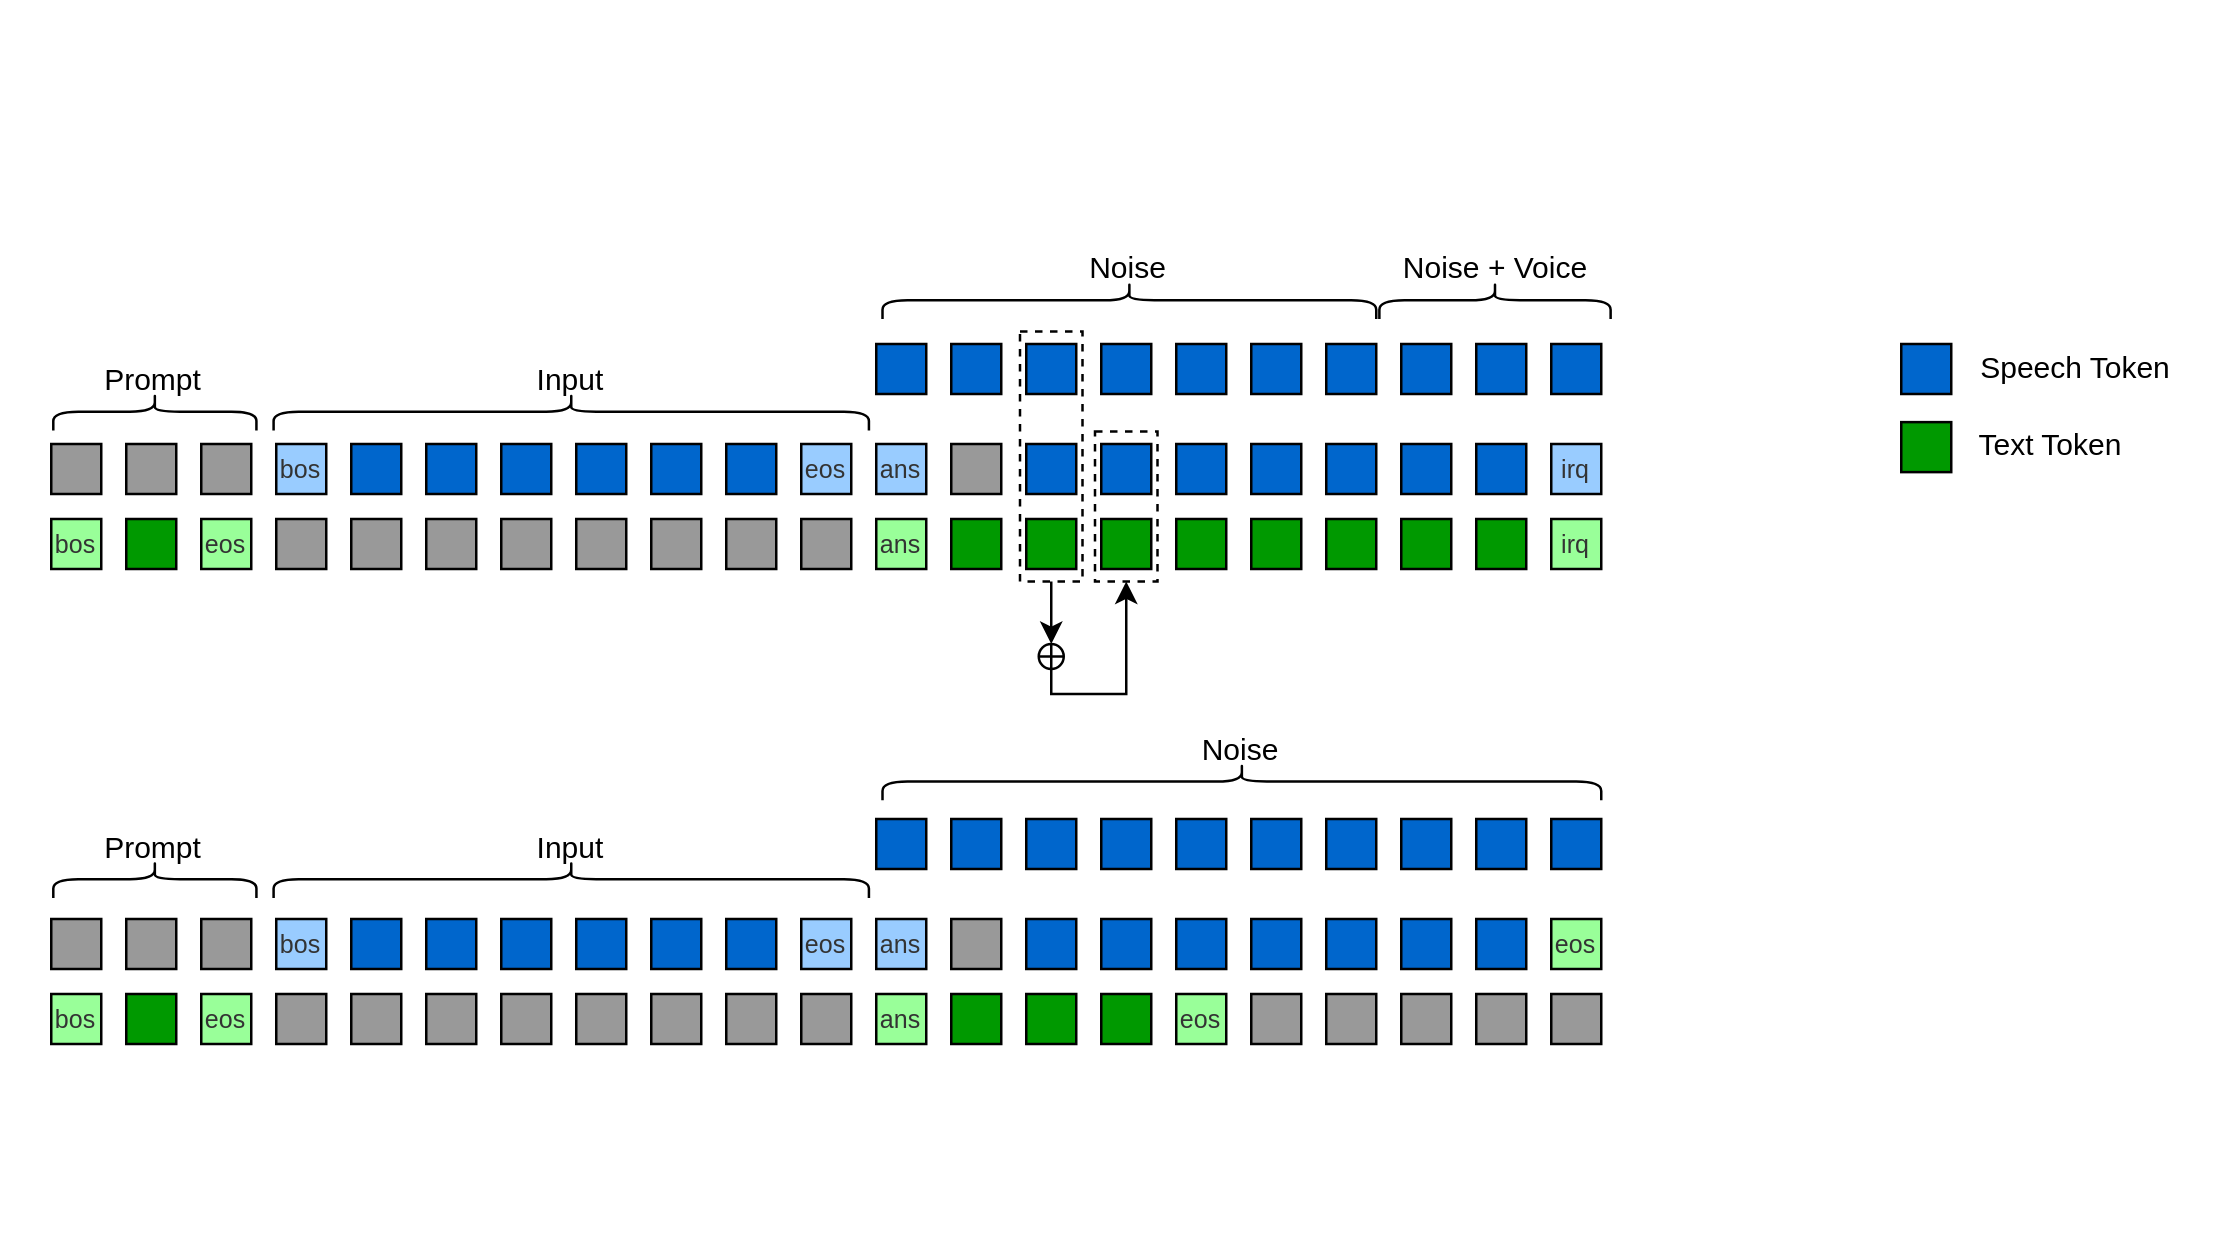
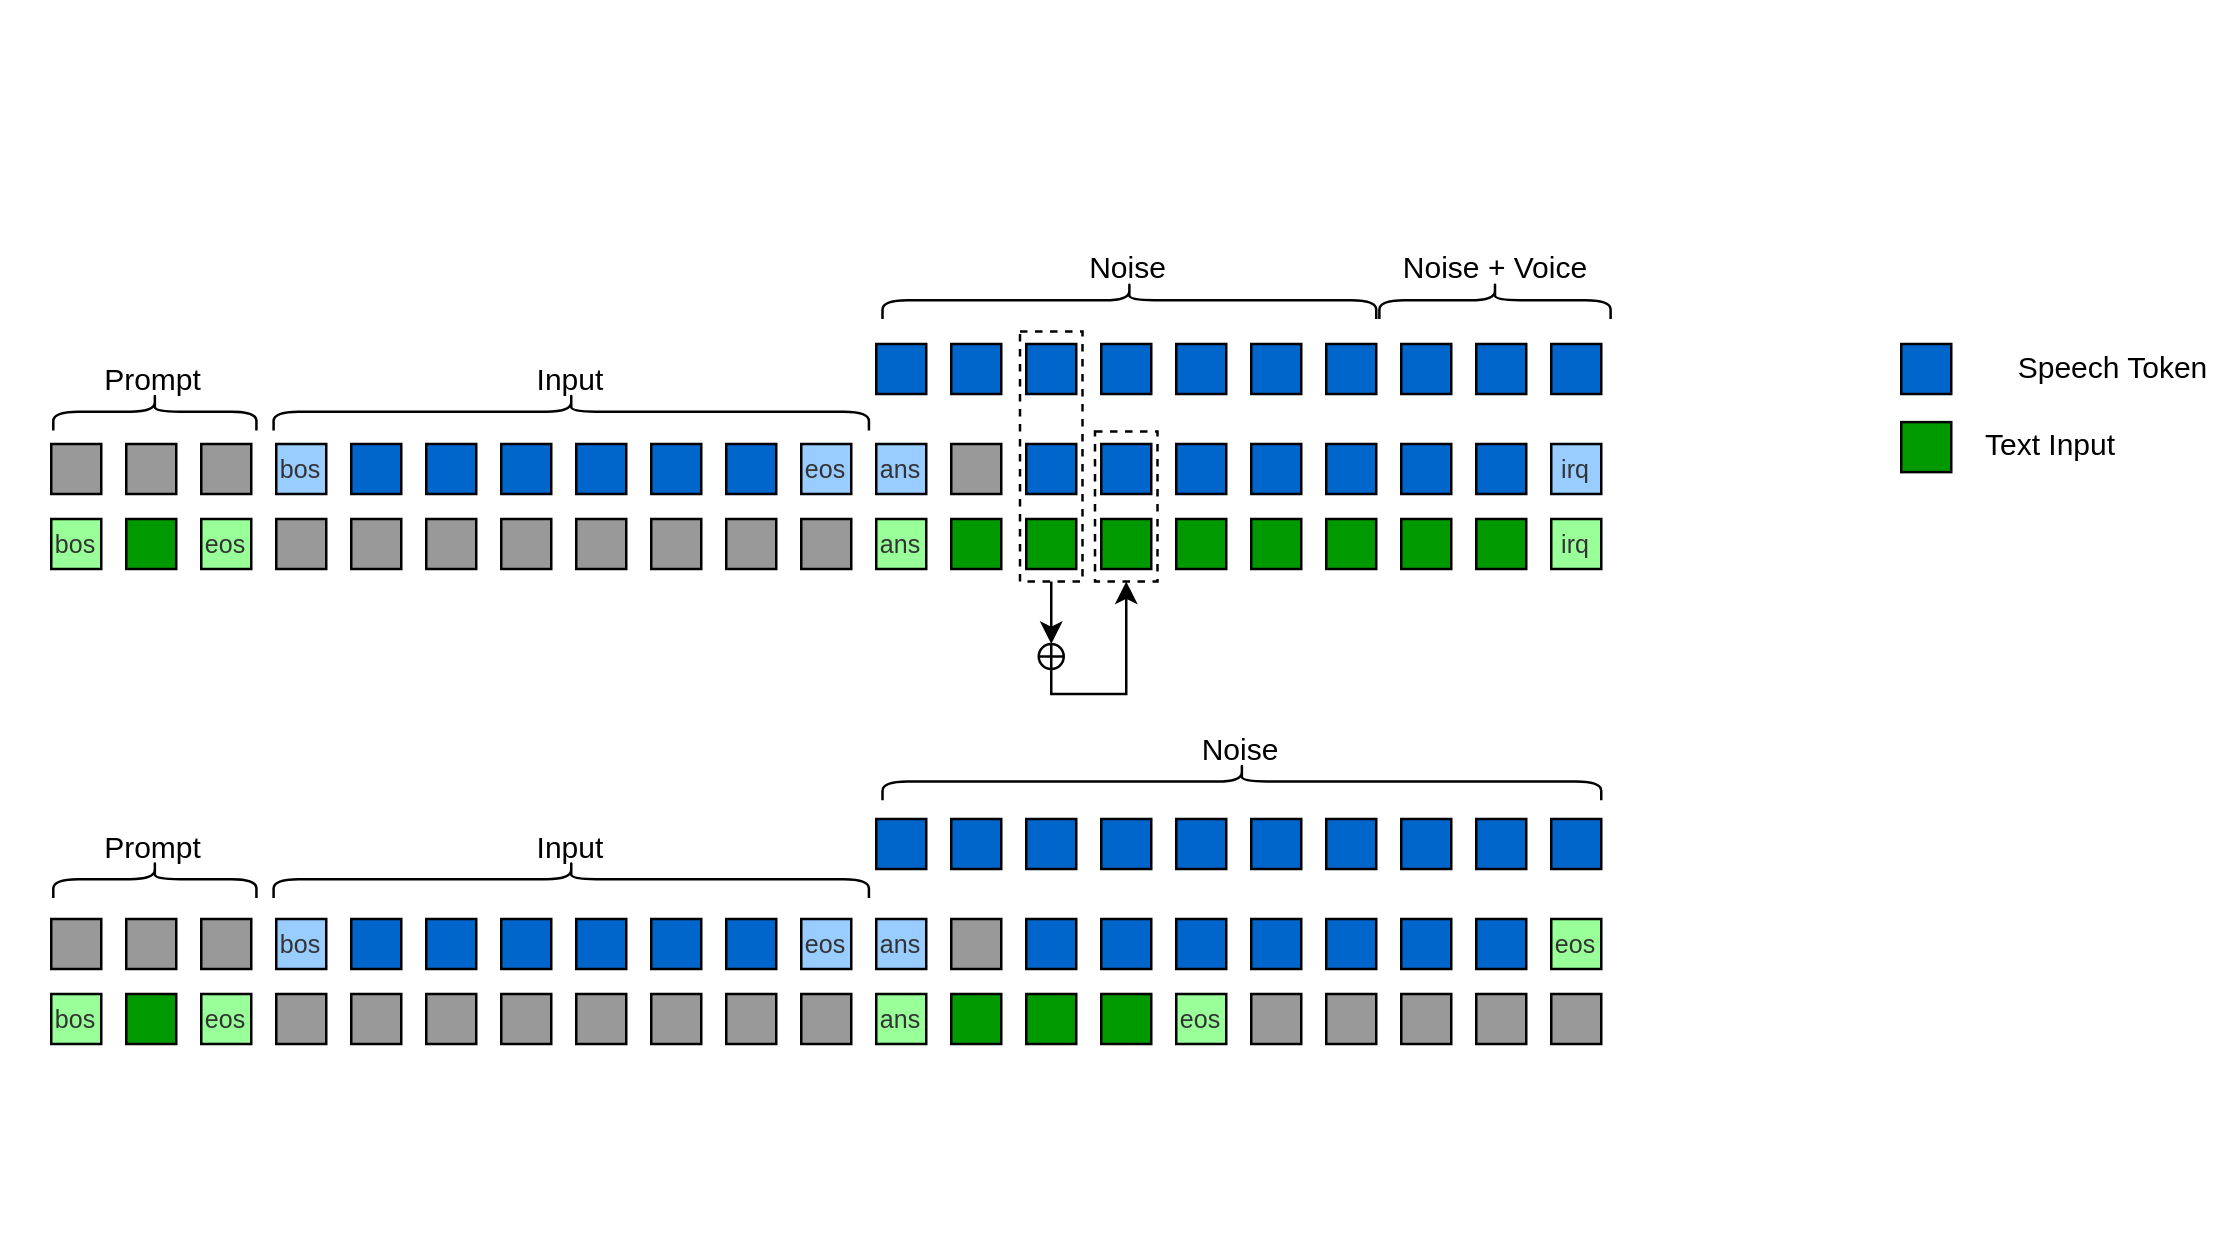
node "Speech Token": moved (2076, 369) -> (2114, 369)
node "Text Token": label "Text Token" -> "Text Input"
